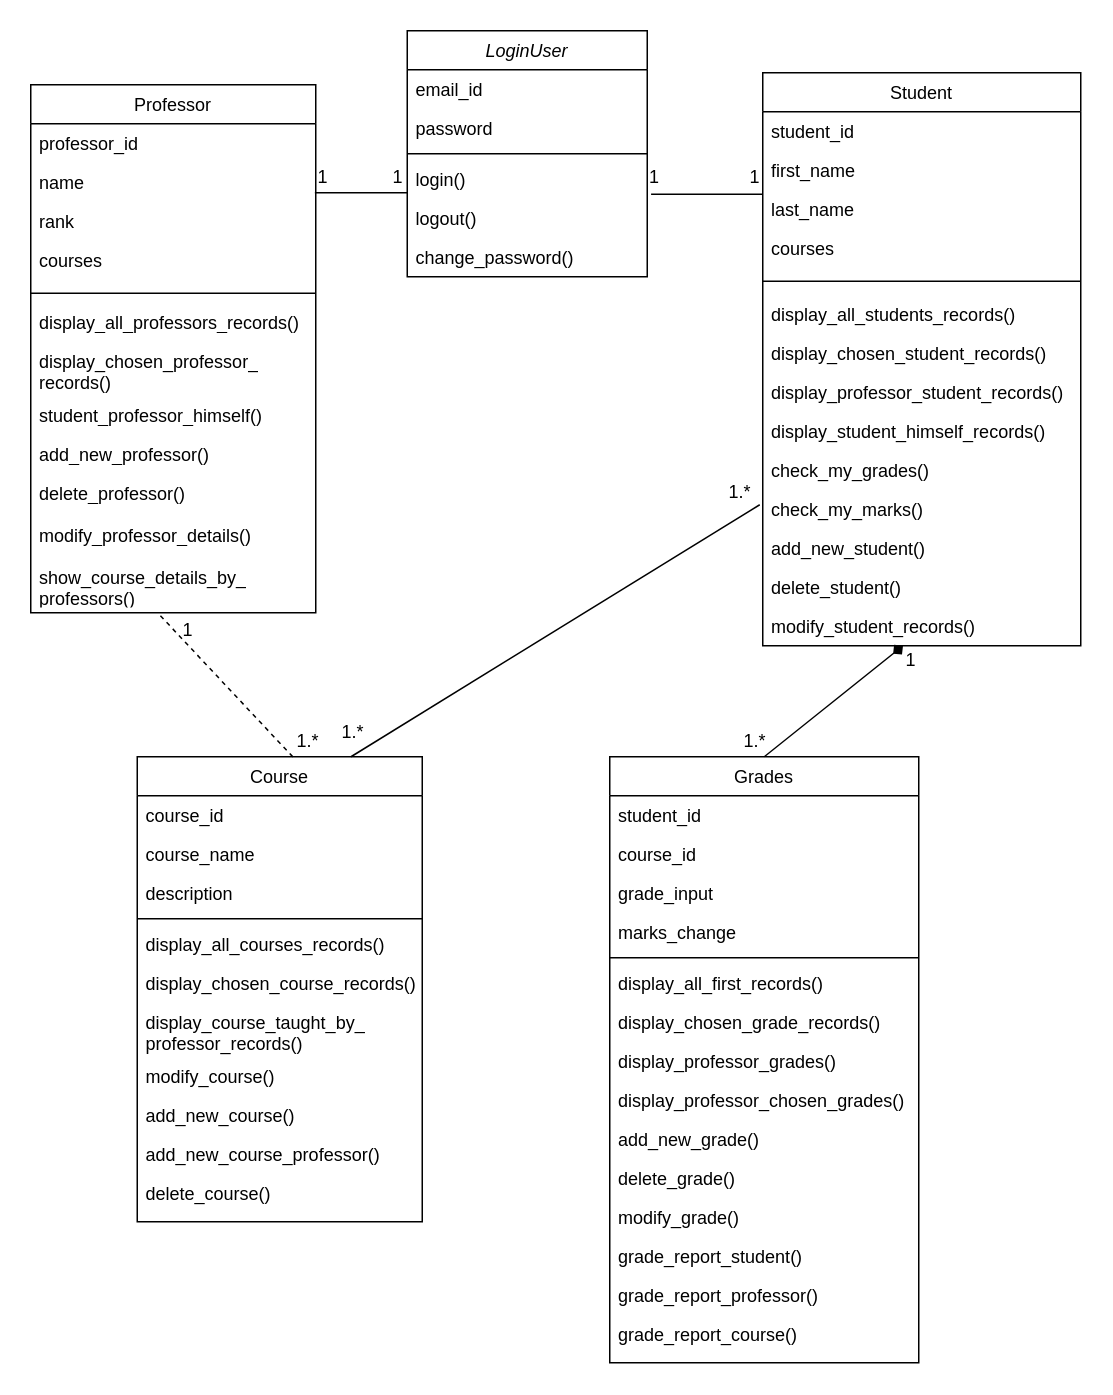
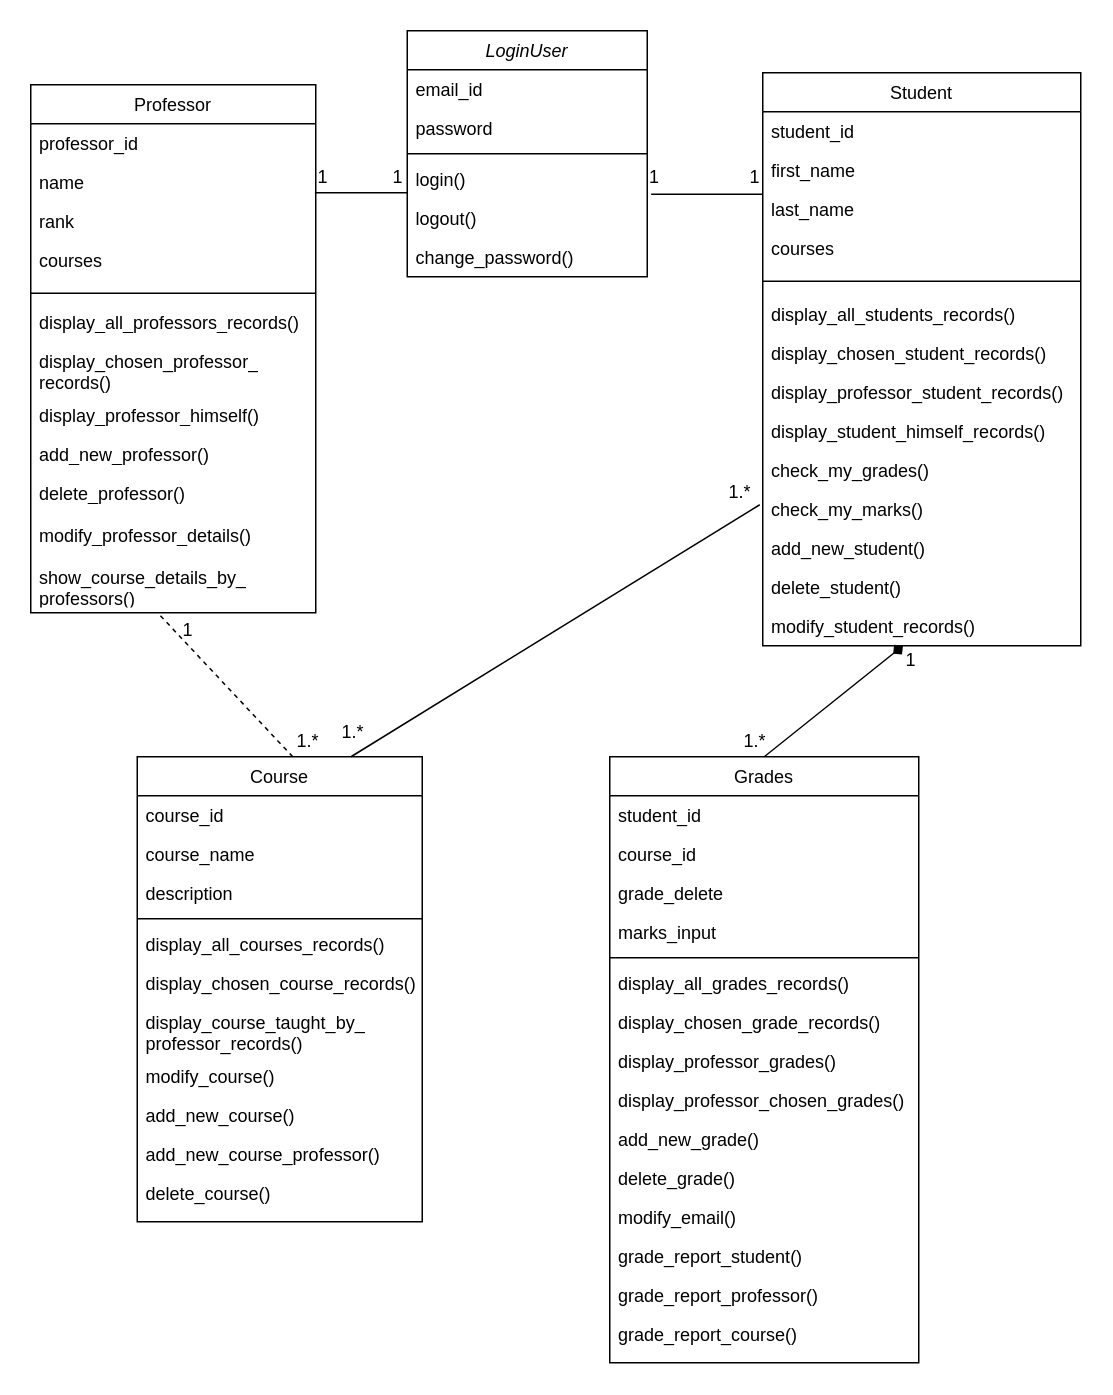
node "student_professor_himself()": label "student_professor_himself()" -> "display_professor_himself()"
node "grade_input": label "grade_input" -> "grade_delete"
node "marks_change": label "marks_change" -> "marks_input"
node "display_all_first_records()": label "display_all_first_records()" -> "display_all_grades_records()"
node "modify_grade()": label "modify_grade()" -> "modify_email()"
